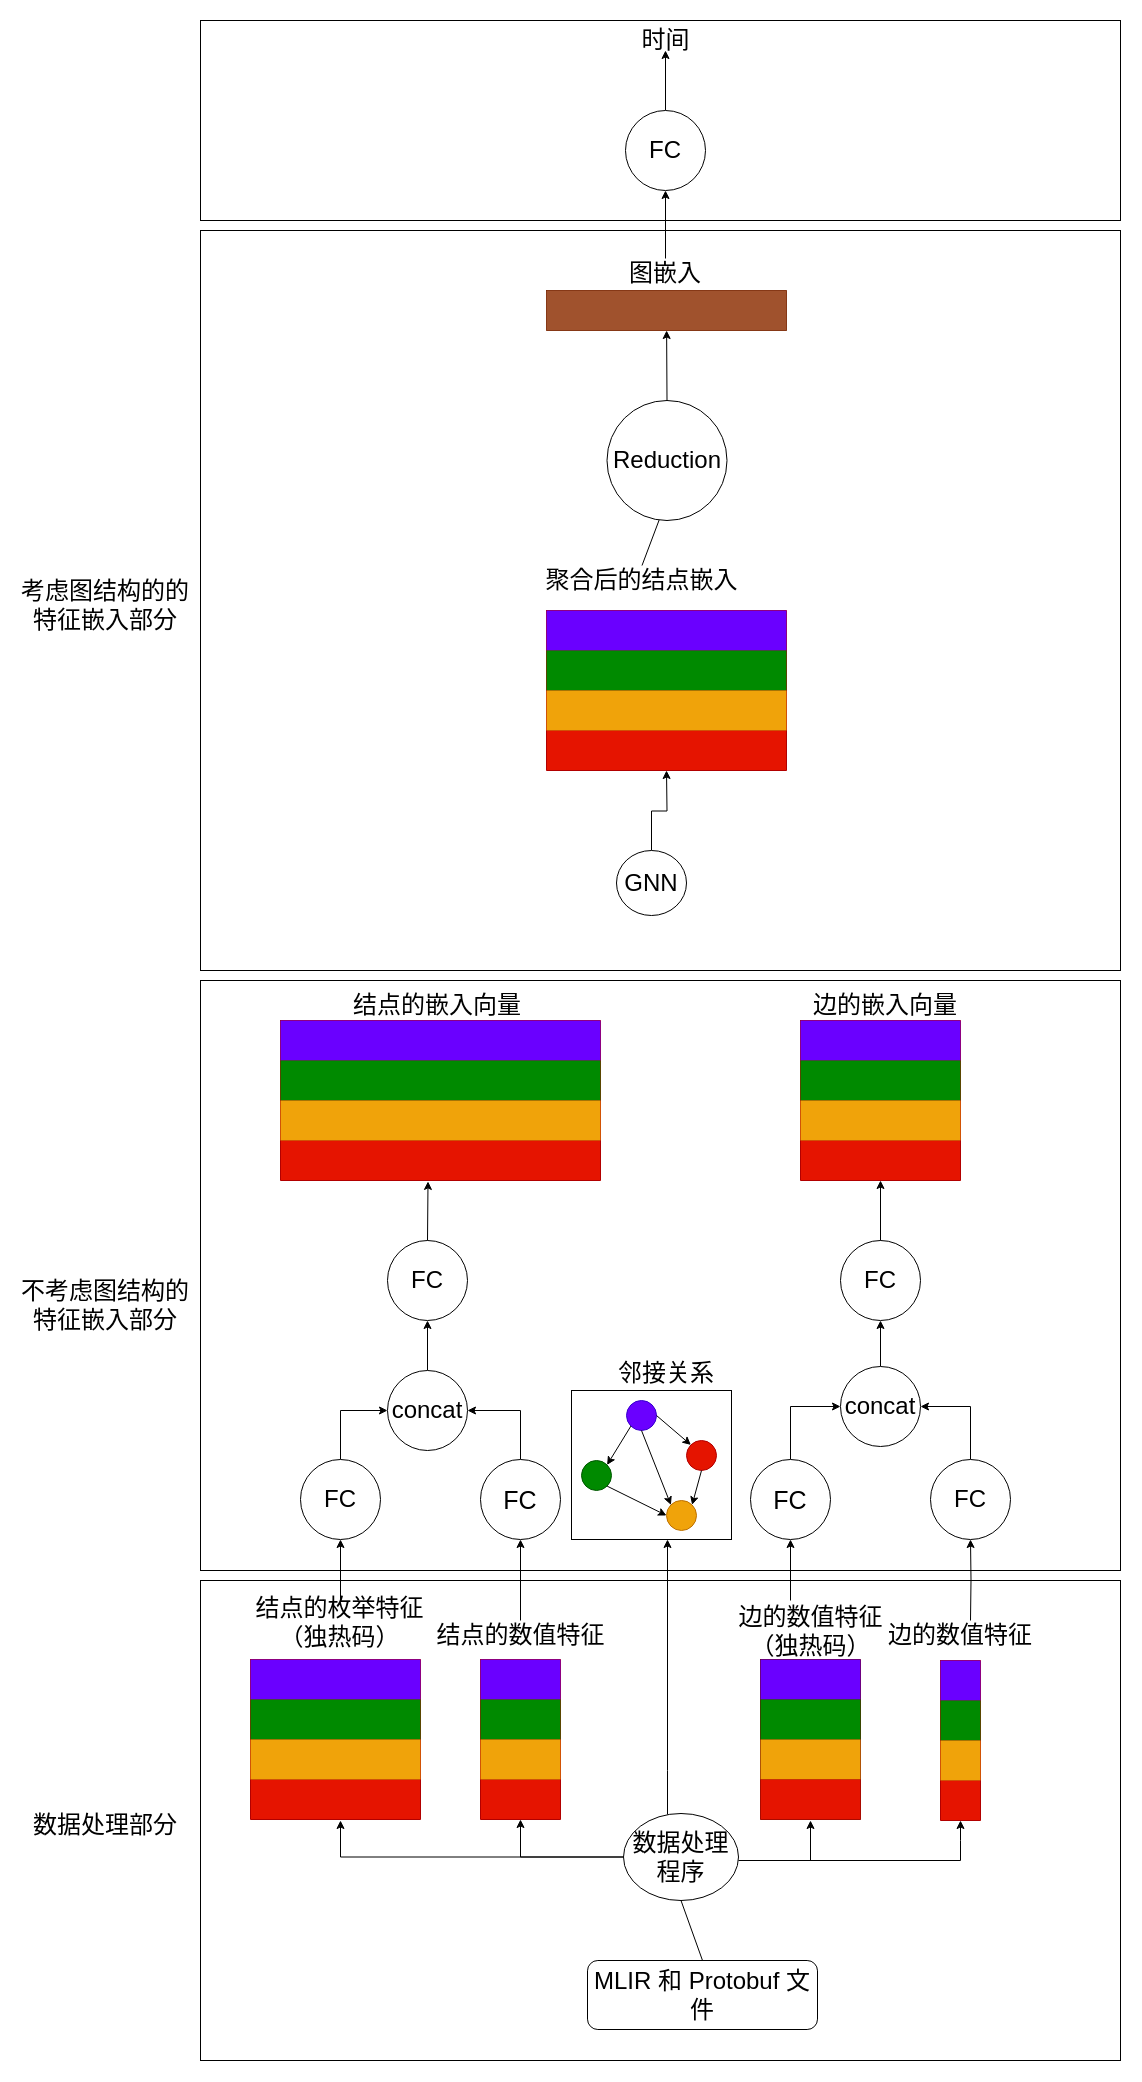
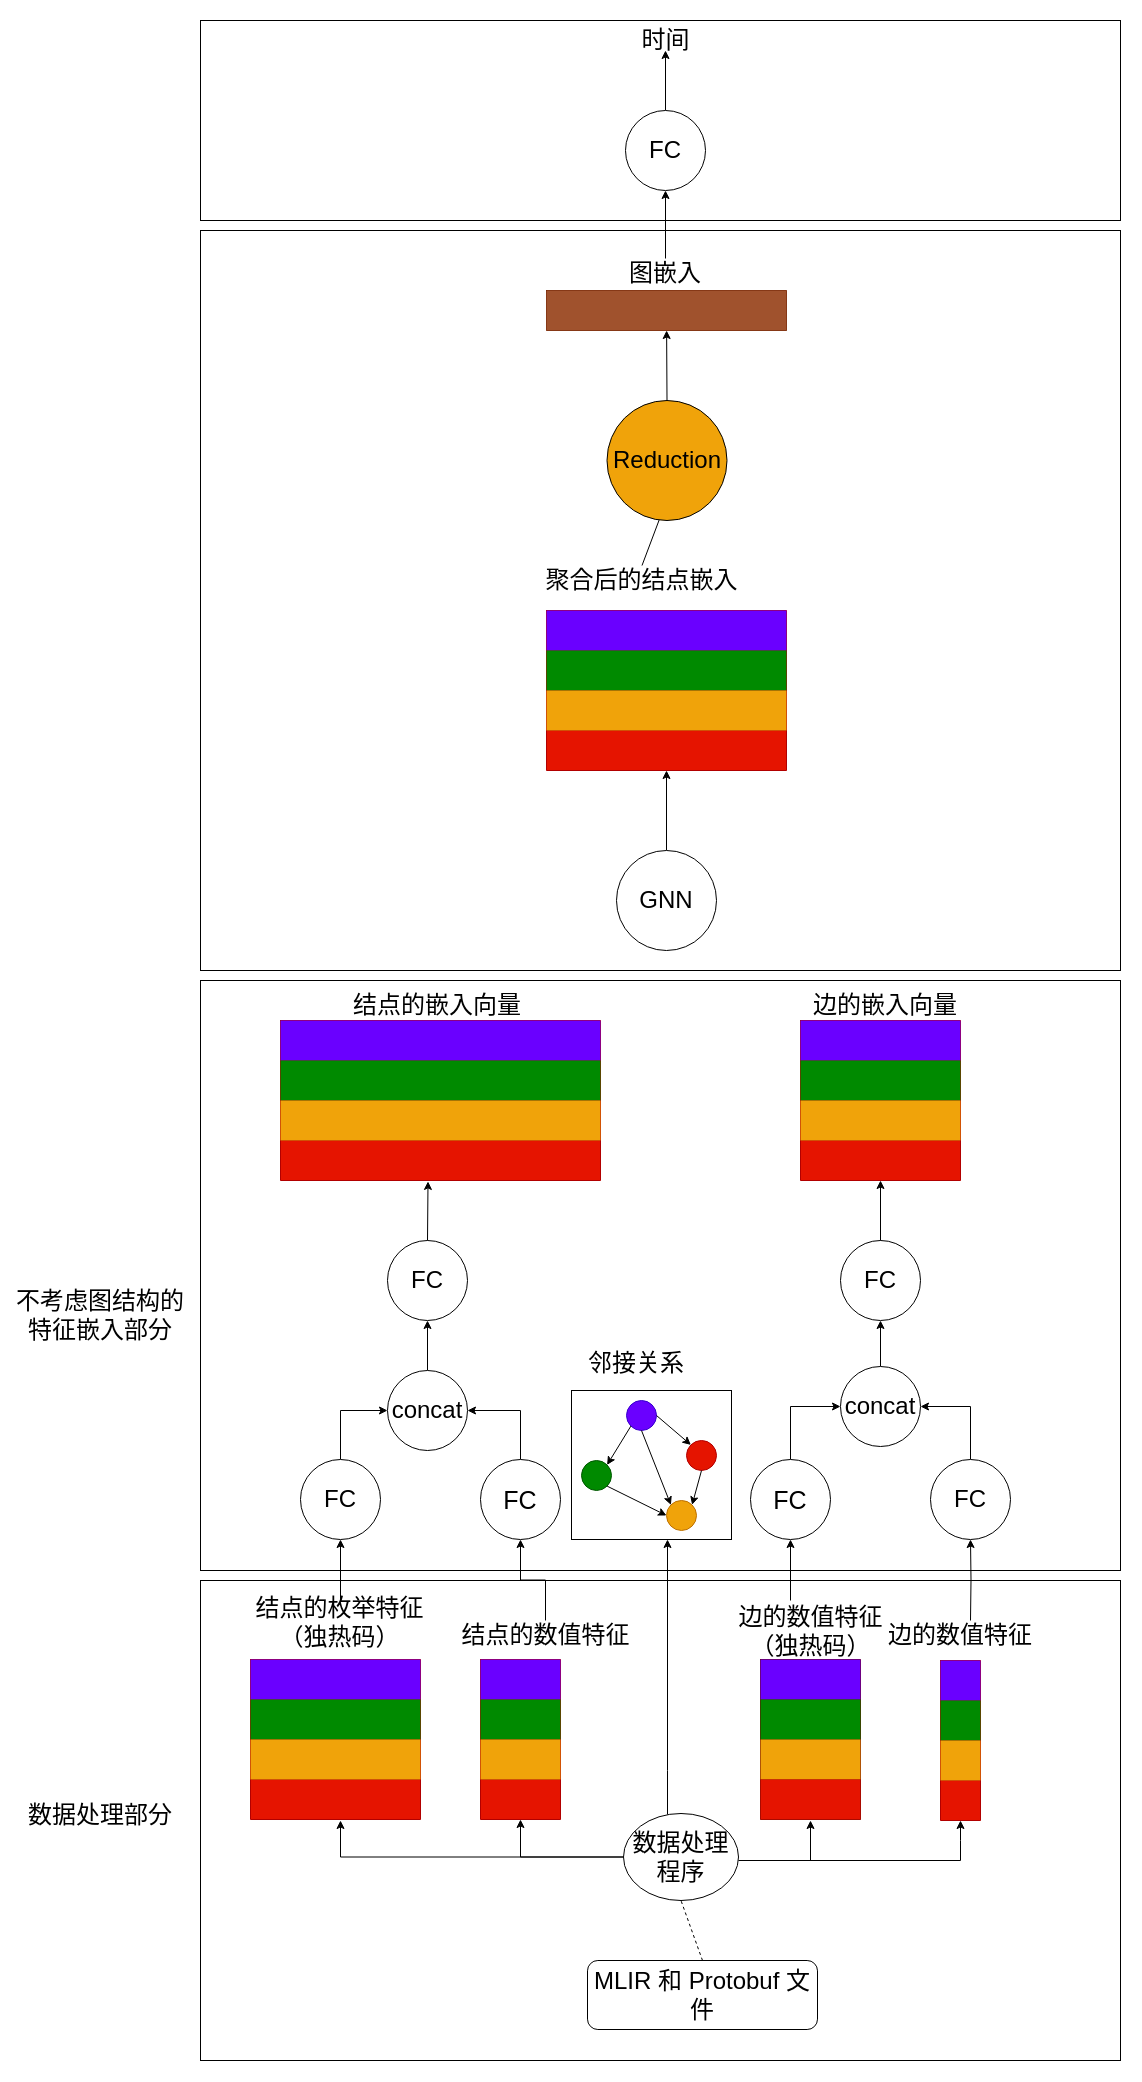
node "Reduction": fillcolor #ffffff -> #f0a30a
node "考虑图结构的的特征嵌入部分": removed
node "GNN": size 70x65 -> 100x100
node "不考虑图结构的特征嵌入部分": moved (106, 1306) -> (101, 1316)
node "邻接关系": moved (667, 1374) -> (637, 1364)
node "结点的数值特征": moved (521, 1636) -> (546, 1636)
node "数据处理部分": moved (106, 1826) -> (101, 1816)
edge "数据处理程序" -- "MLIR 和 Protobuf 文件": style solid -> dashed
